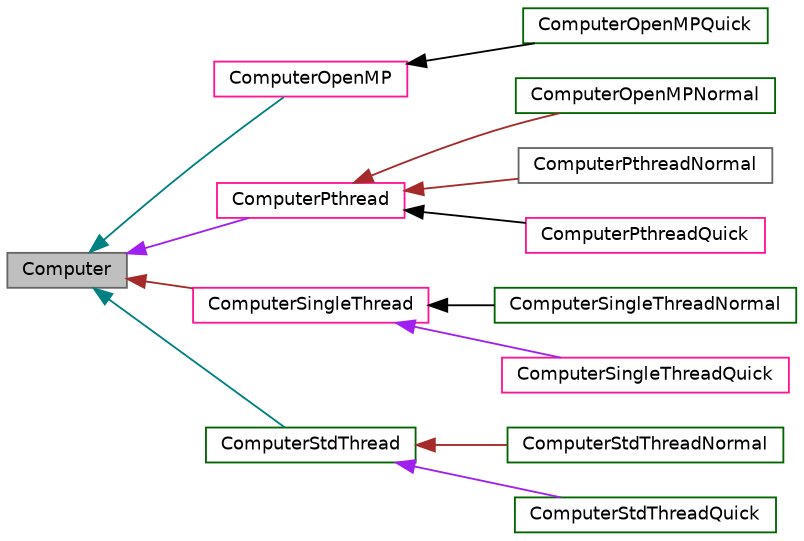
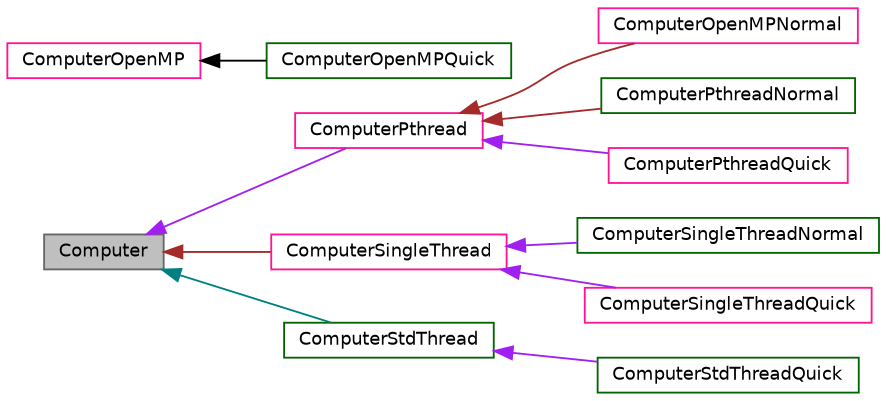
node "ComputerOpenMPNormal": color darkgreen -> deeppink
edge "ComputerOpenMP" -> "Computer": removed
node "ComputerPthreadNormal": color gray40 -> darkgreen
edge "ComputerPthreadQuick" -> "ComputerPthread": color black -> purple
edge "ComputerSingleThreadNormal" -> "ComputerSingleThread": color black -> purple
node "ComputerStdThreadNormal": removed
